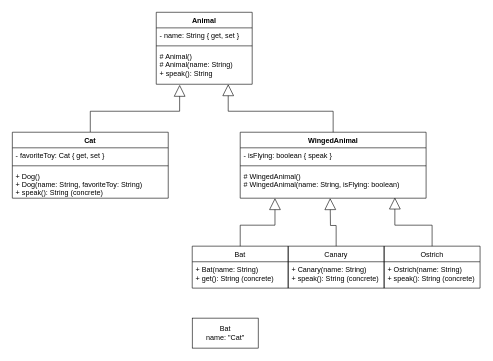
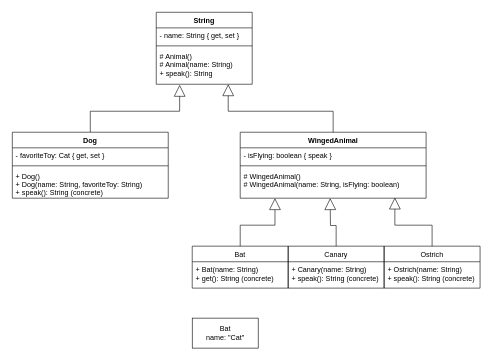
node "Animal": label "Animal" -> "String"
node "Cat": label "Cat" -> "Dog"
